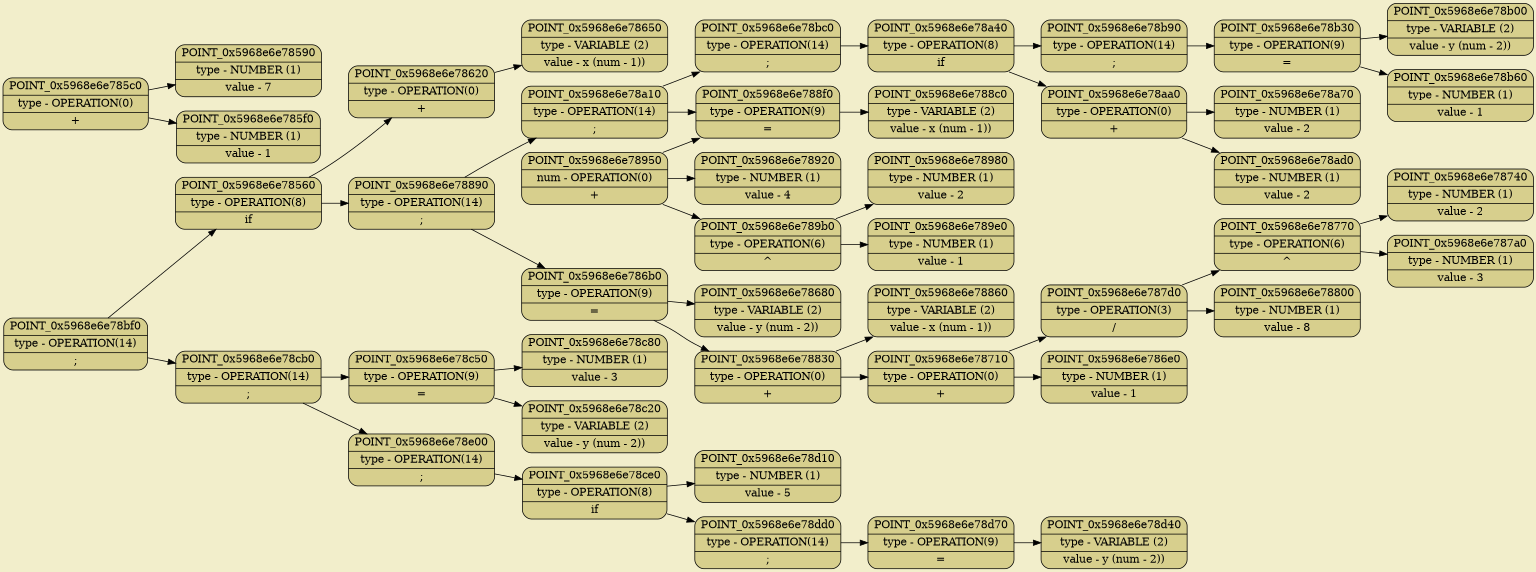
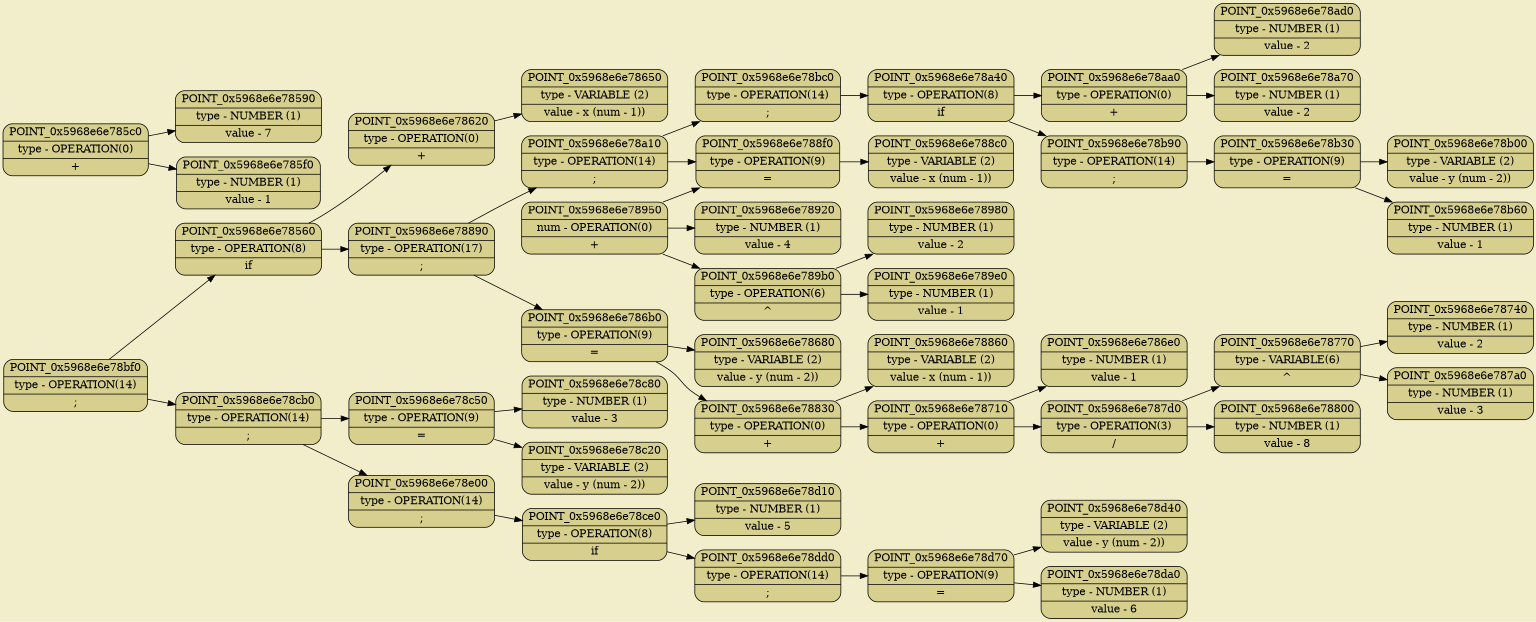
node "POINT_0x5968e6e78890": text "type - OPERATION(14)" -> "type - OPERATION(17)"
node "POINT_0x5968e6e78770": text "type - OPERATION(6)" -> "type - VARIABLE(6)"
node "POINT_0x5968e6e78da0": added
